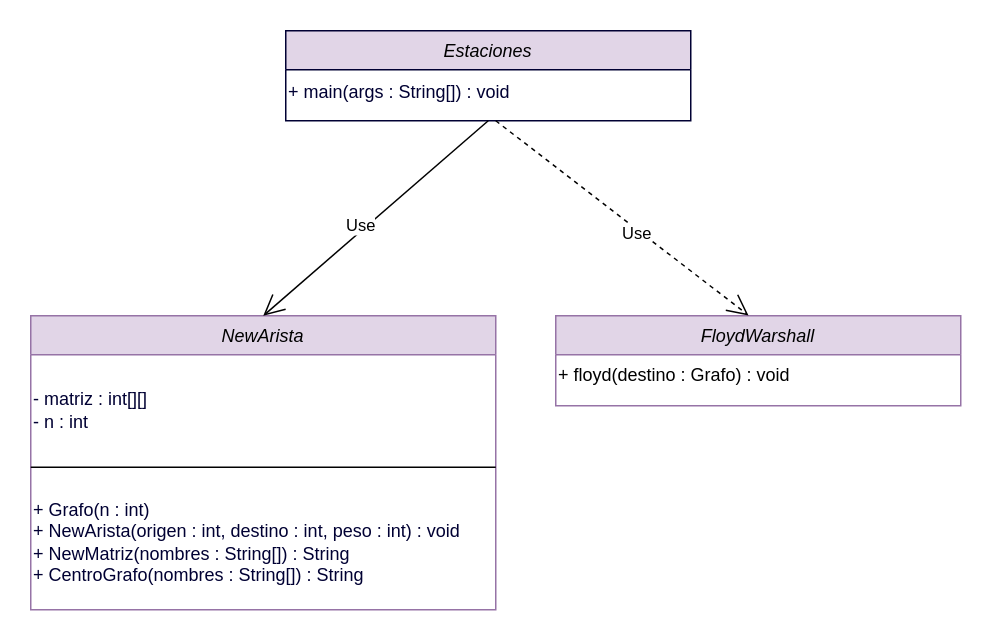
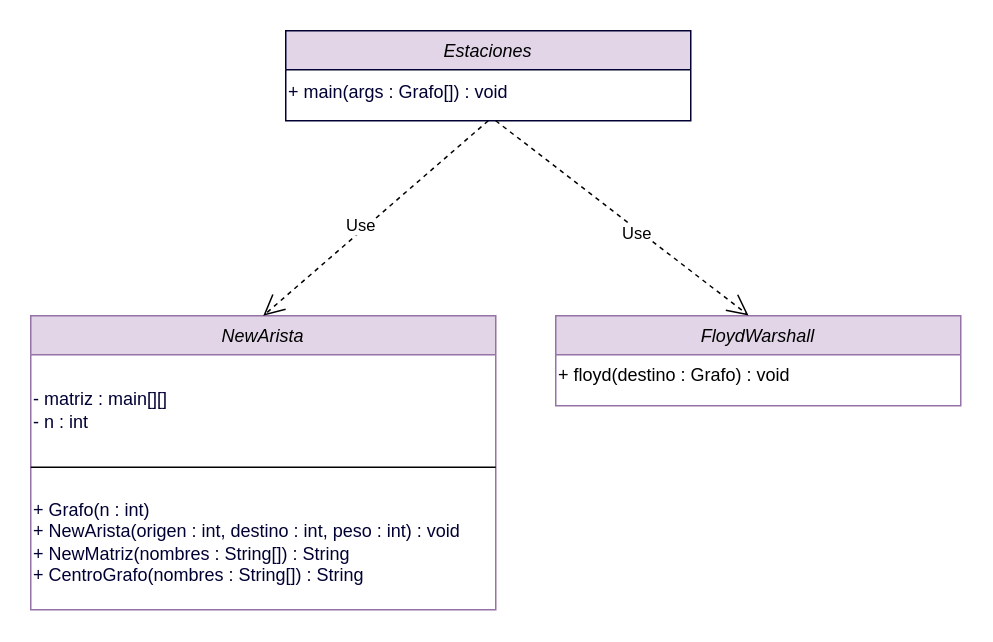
node "+ main(args : String[]) : void": label "+ main(args : String[]) : void" -> "+ main(args : Grafo[]) : void"
edge "Estaciones" -> "NewArista": style solid -> dashed
node "- matriz : int[][] - n : int": label "- matriz : int[][] - n : int" -> "- matriz : main[][] - n : int"
